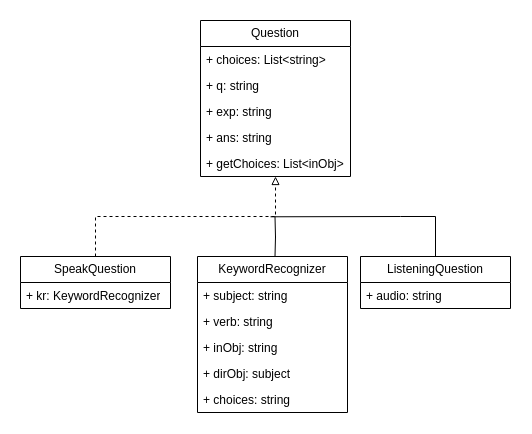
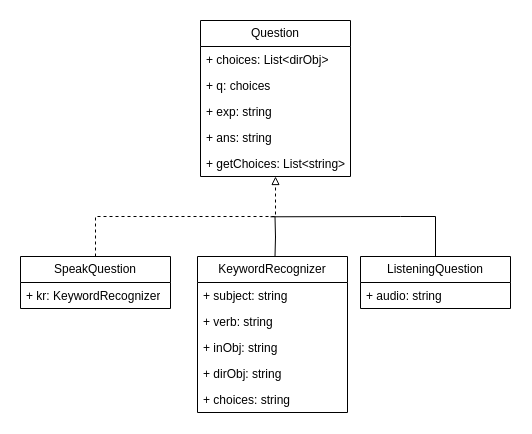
node "+ choices: List<string>": label "+ choices: List<string>" -> "+ choices: List<dirObj>"
node "+ q: string": label "+ q: string" -> "+ q: choices"
node "+ getChoices: List<inObj>": label "+ getChoices: List<inObj>" -> "+ getChoices: List<string>"
node "+ dirObj: subject": label "+ dirObj: subject" -> "+ dirObj: string"
